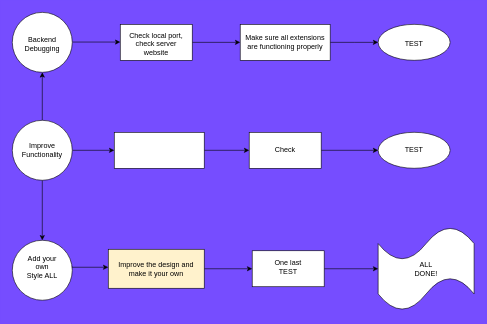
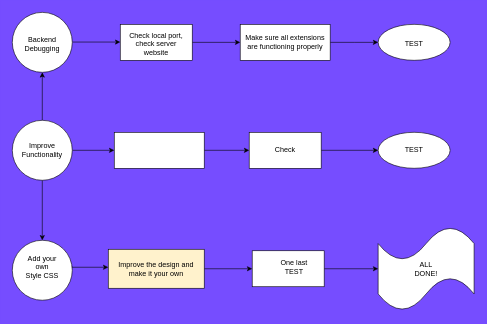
node "Add your own Style ALL": label "Add your own Style ALL" -> "Add your own Style CSS"
node "One last TEST": moved (288, 267) -> (294, 267)
